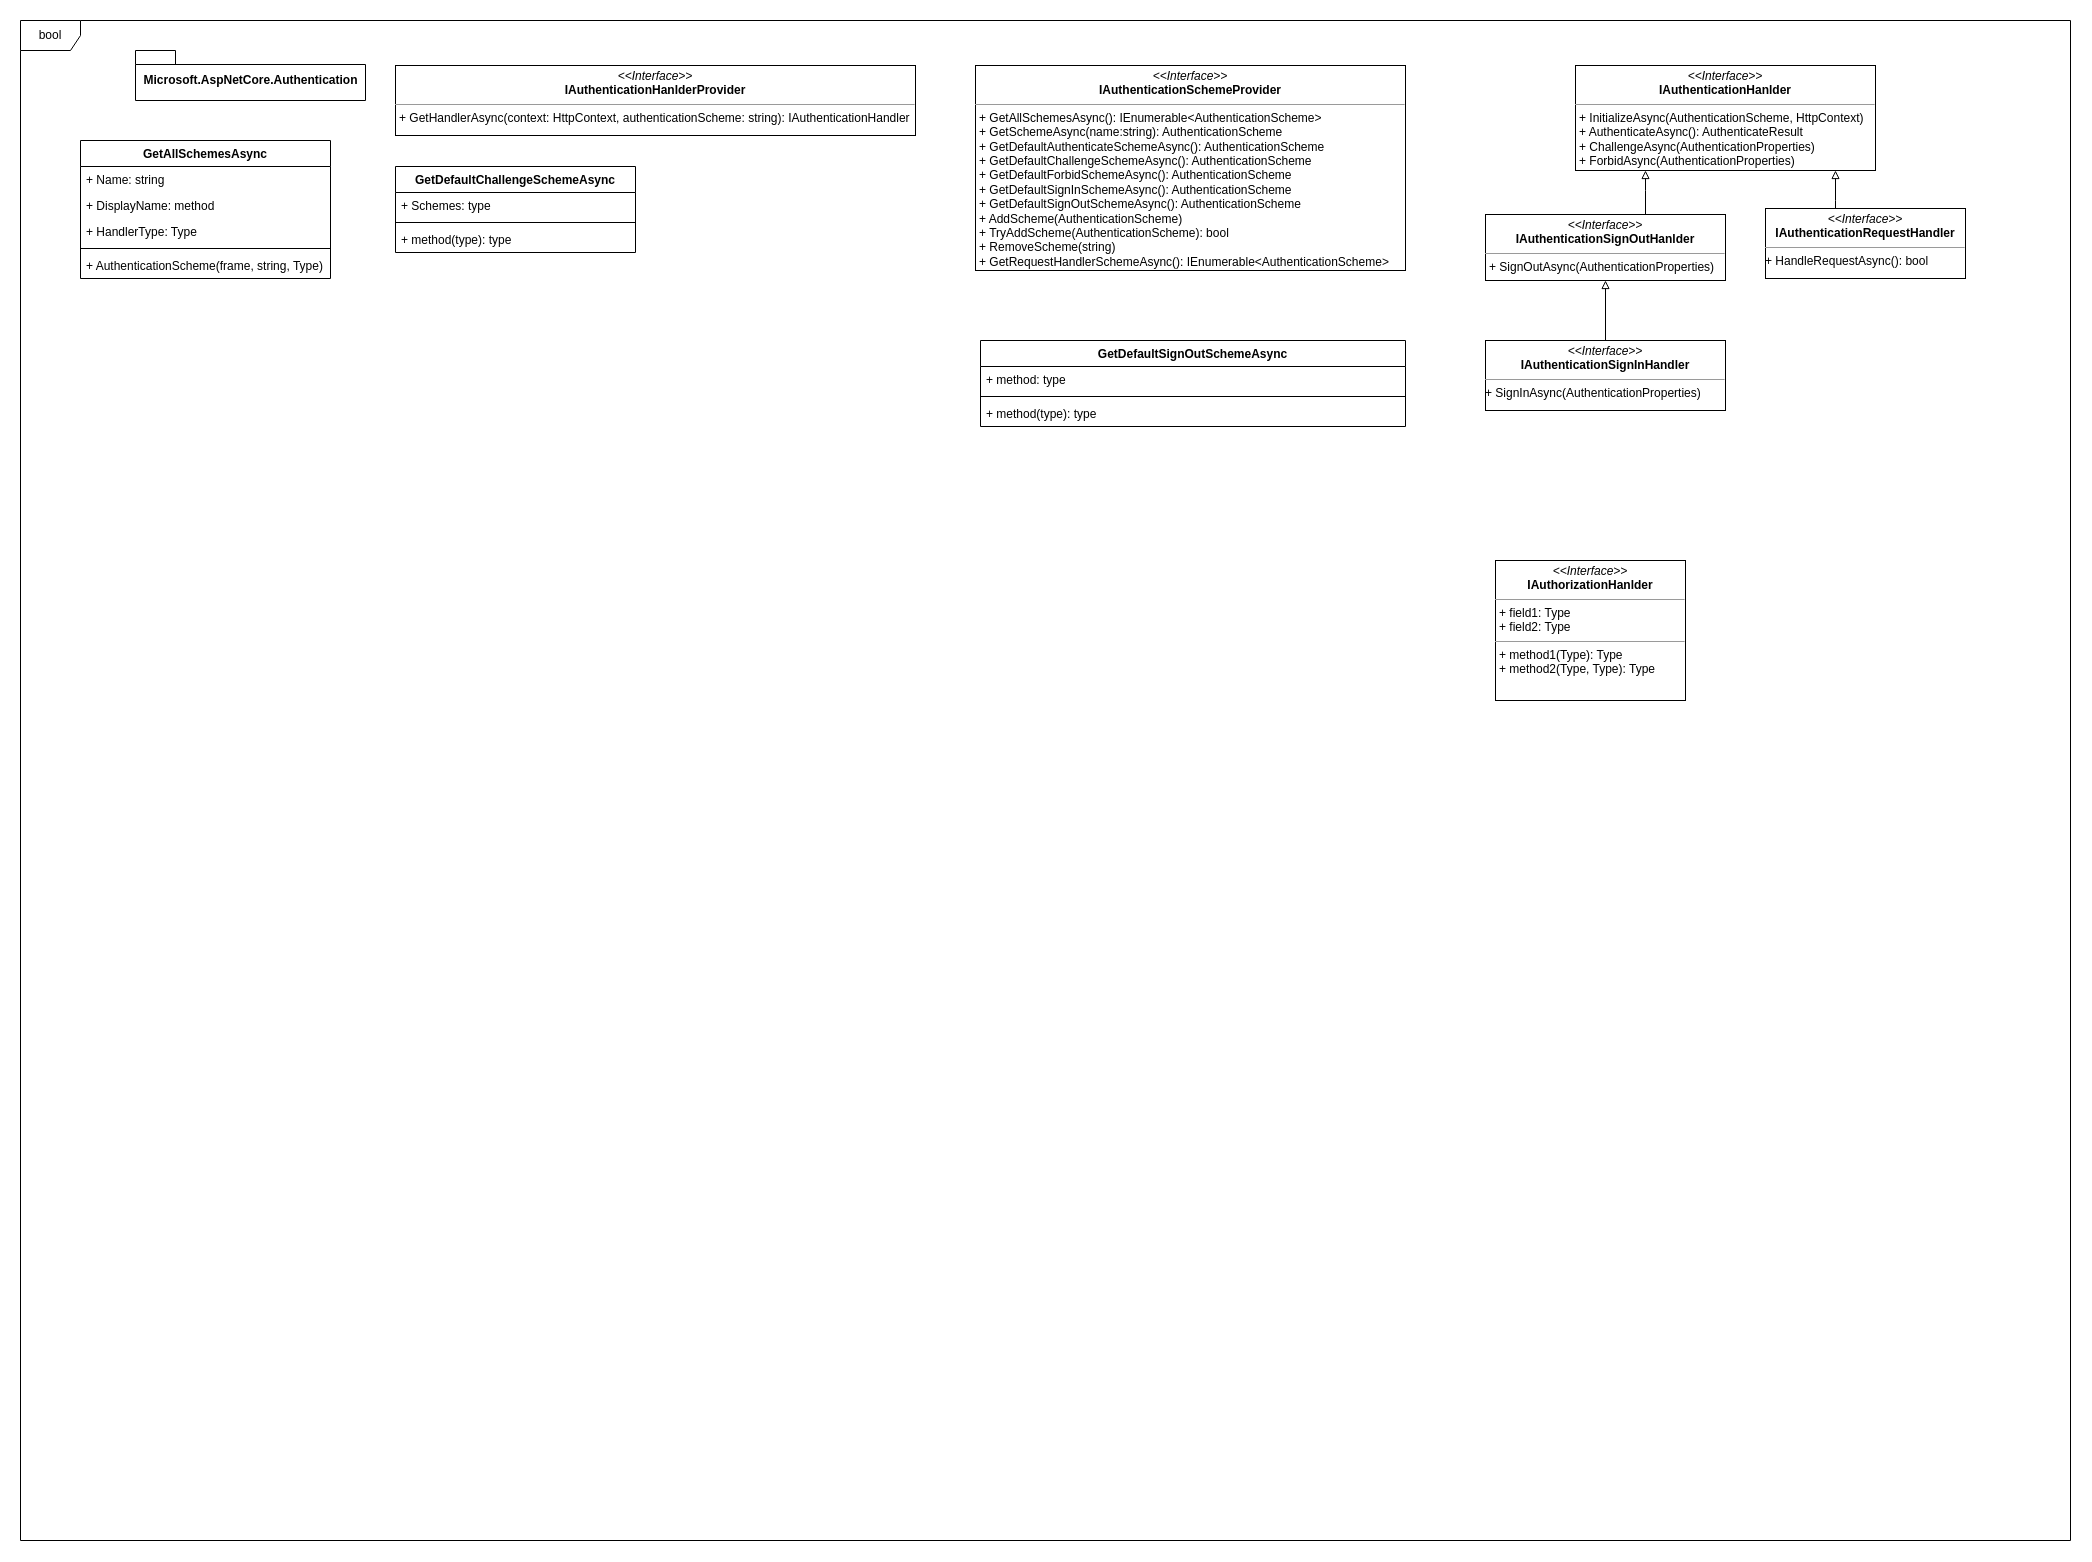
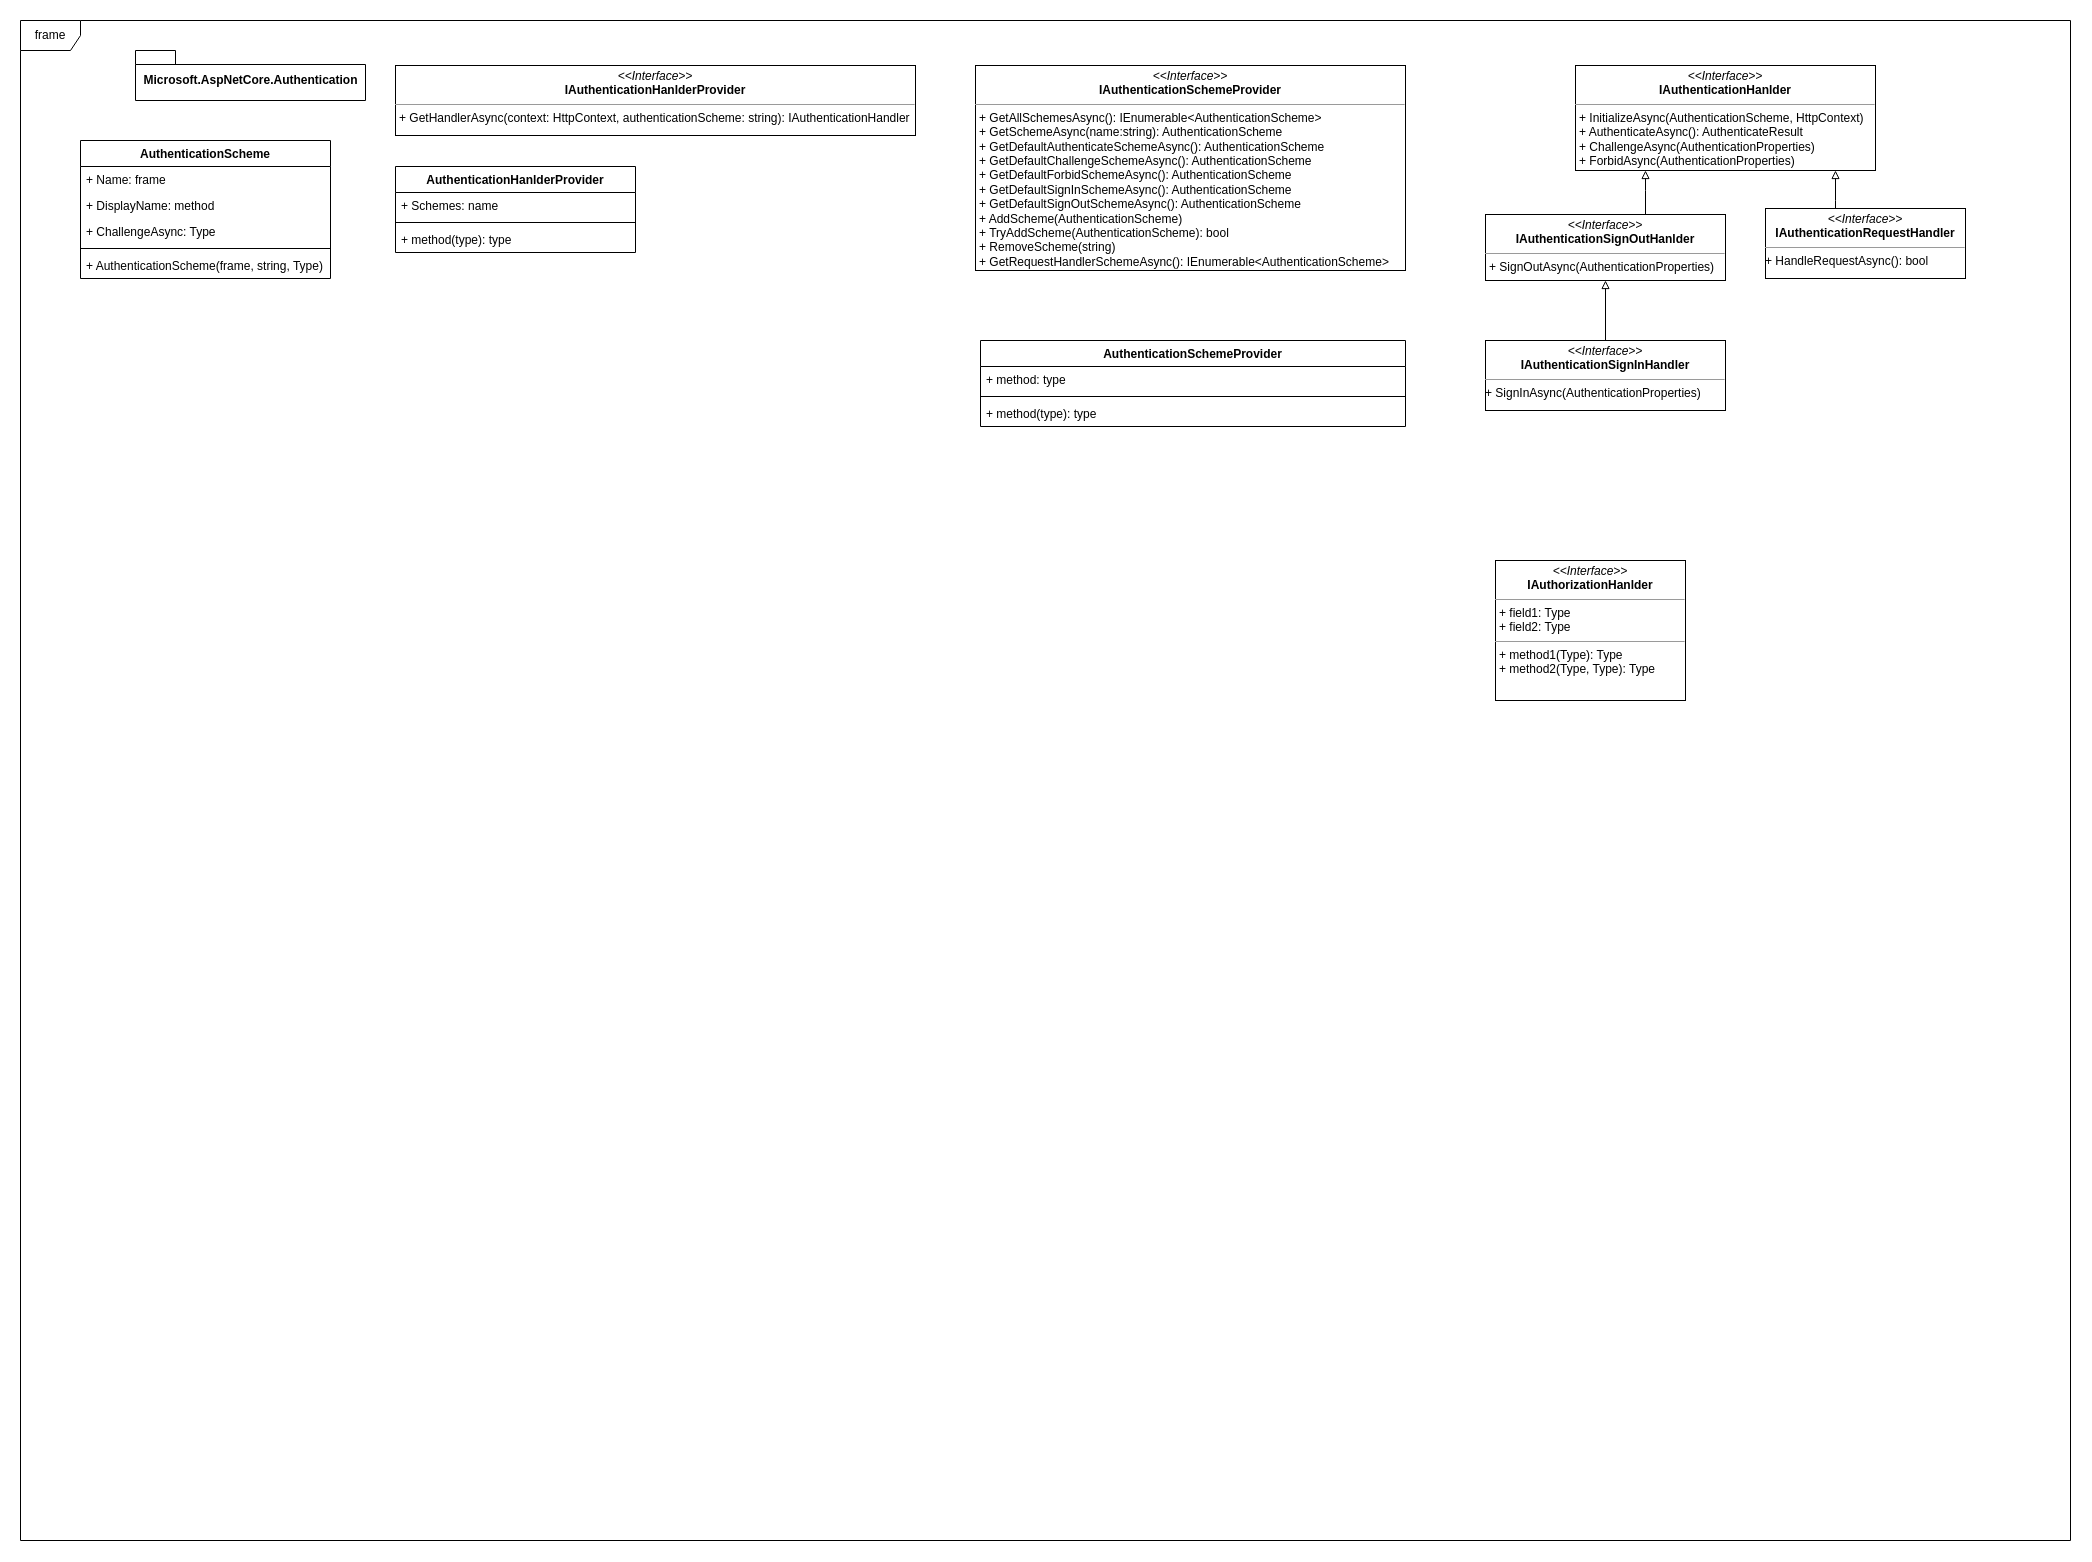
node "bool": label "bool" -> "frame"
node "GetAllSchemesAsync": label "GetAllSchemesAsync" -> "AuthenticationScheme"
node "+ Name: string": label "+ Name: string" -> "+ Name: frame"
node "GetDefaultChallengeSchemeAsync": label "GetDefaultChallengeSchemeAsync" -> "AuthenticationHanlderProvider"
node "+ Schemes: type": label "+ Schemes: type" -> "+ Schemes: name"
node "+ HandlerType: Type": label "+ HandlerType: Type" -> "+ ChallengeAsync: Type"
node "GetDefaultSignOutSchemeAsync": label "GetDefaultSignOutSchemeAsync" -> "AuthenticationSchemeProvider"
